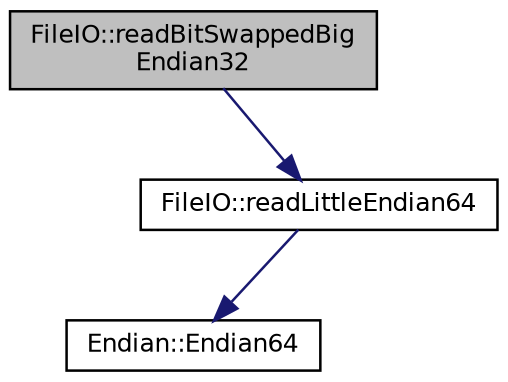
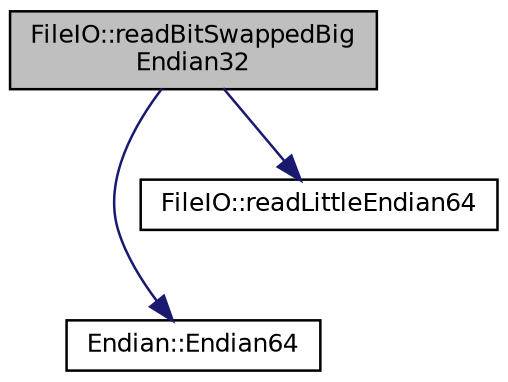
edge "FileIO::readLittleEndian64" -> "Endian::Endian64": now "FileIO::readBitSwappedBig Endian32" -> "Endian::Endian64"
